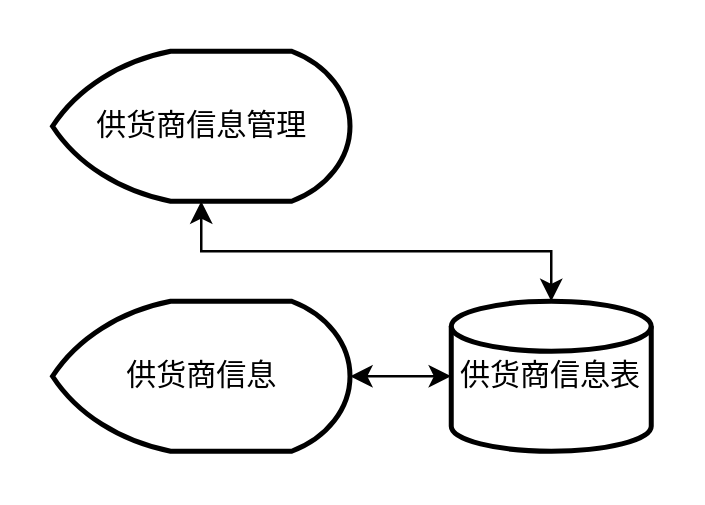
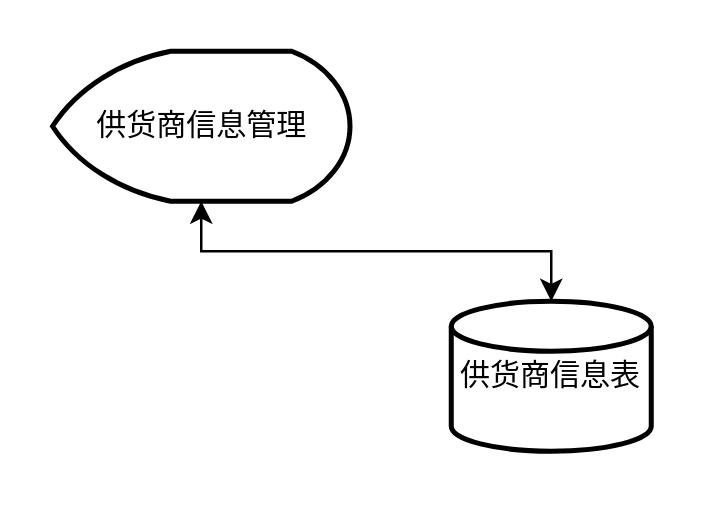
node "供货商信息": removed
edge "供货商信息" -- "供货商信息表": removed
